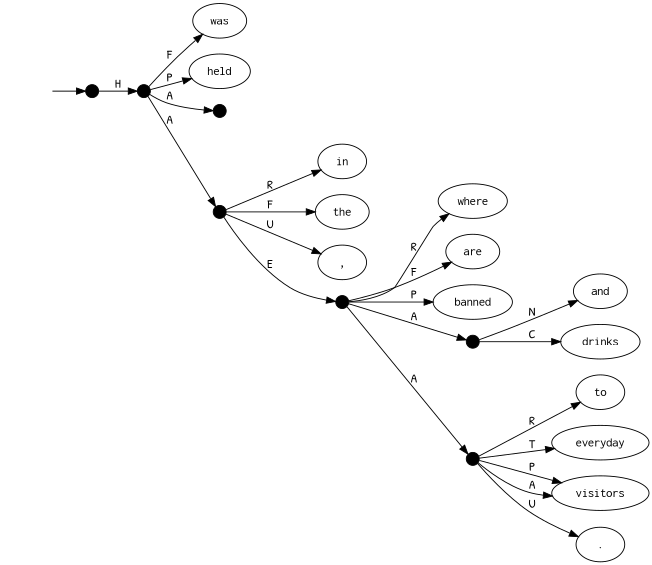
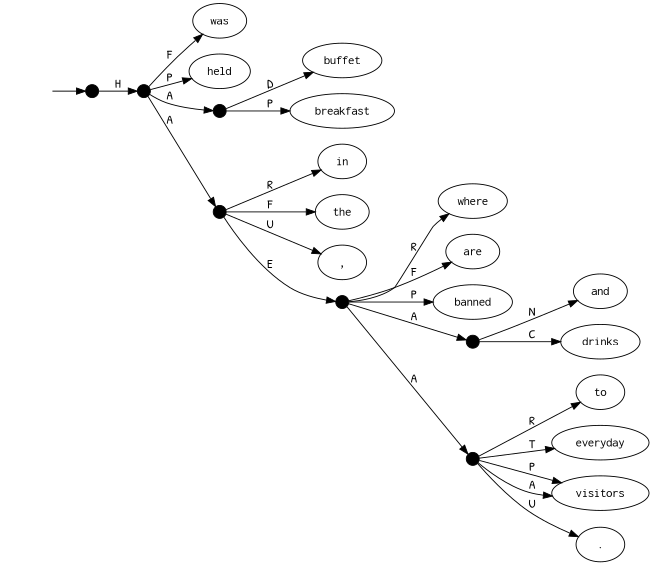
node "buffet": added
node "breakfast": added
